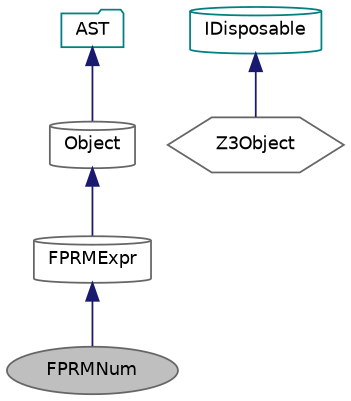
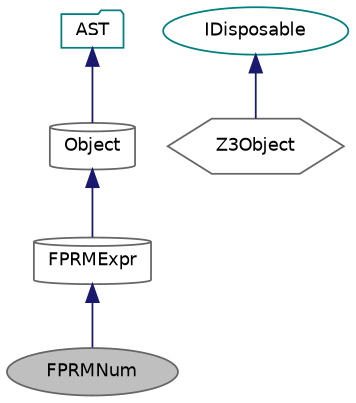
node "IDisposable": shape cylinder -> ellipse
